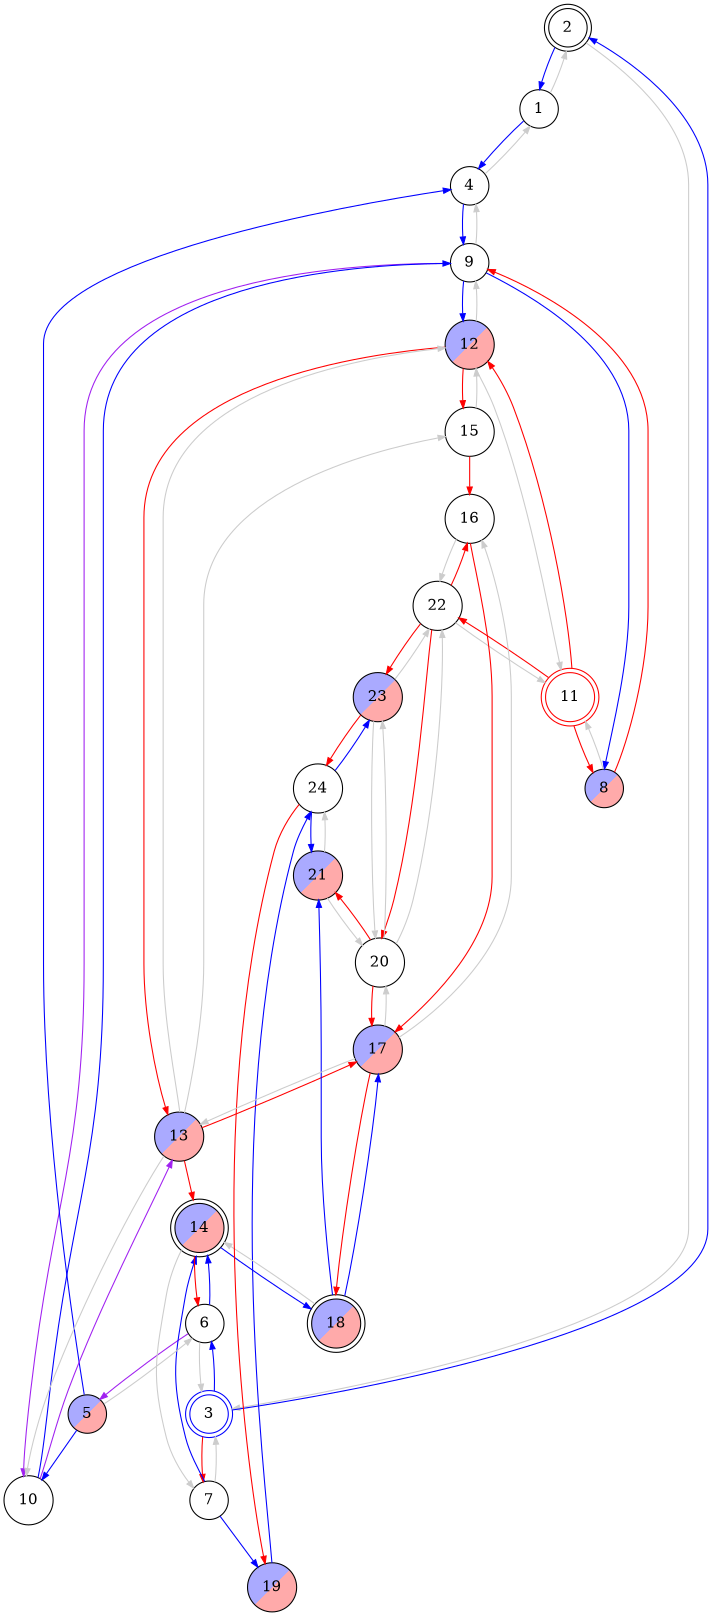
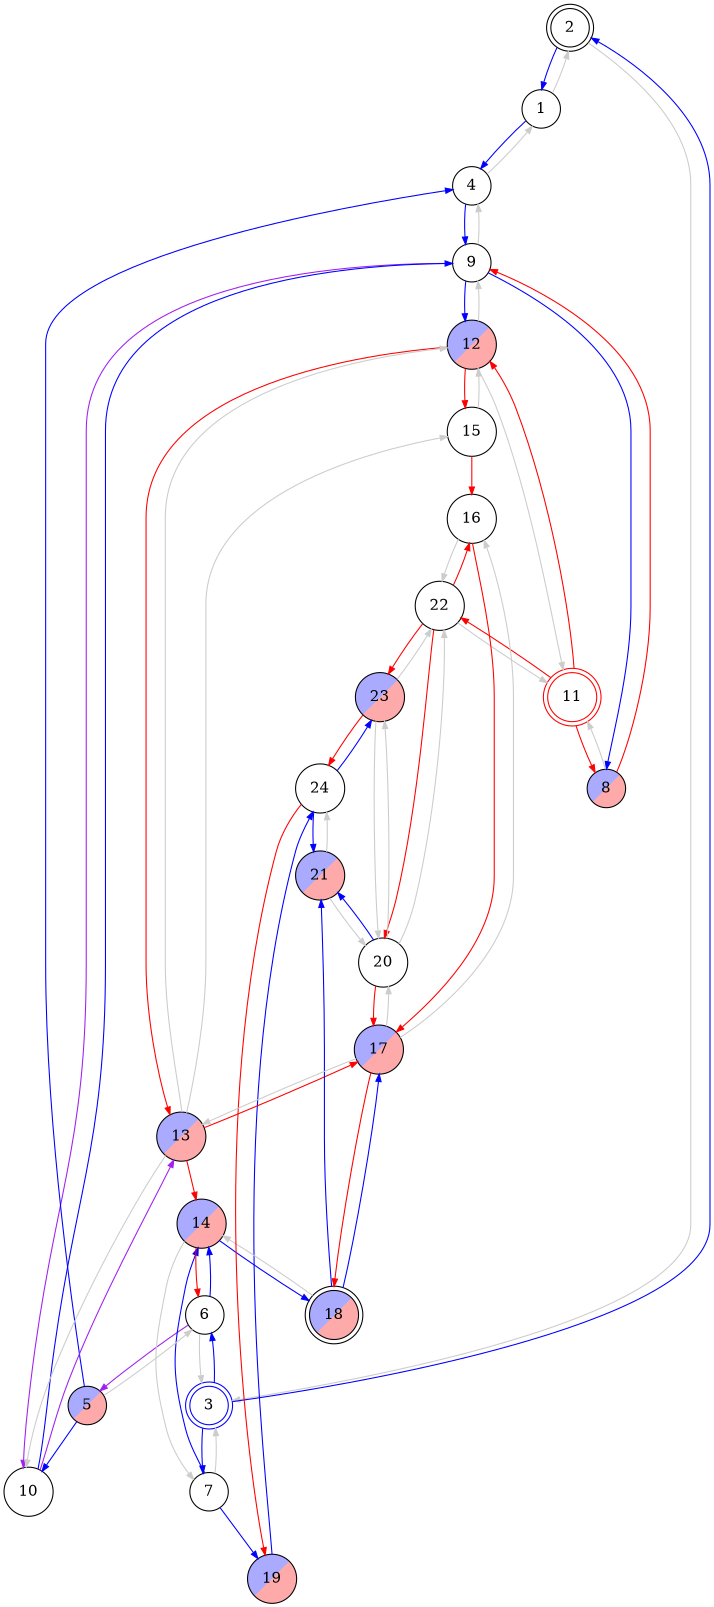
edge "20" -> "21": color red -> blue
node "14": shape doublecircle -> circle
edge "3" -> "7": color red -> blue
